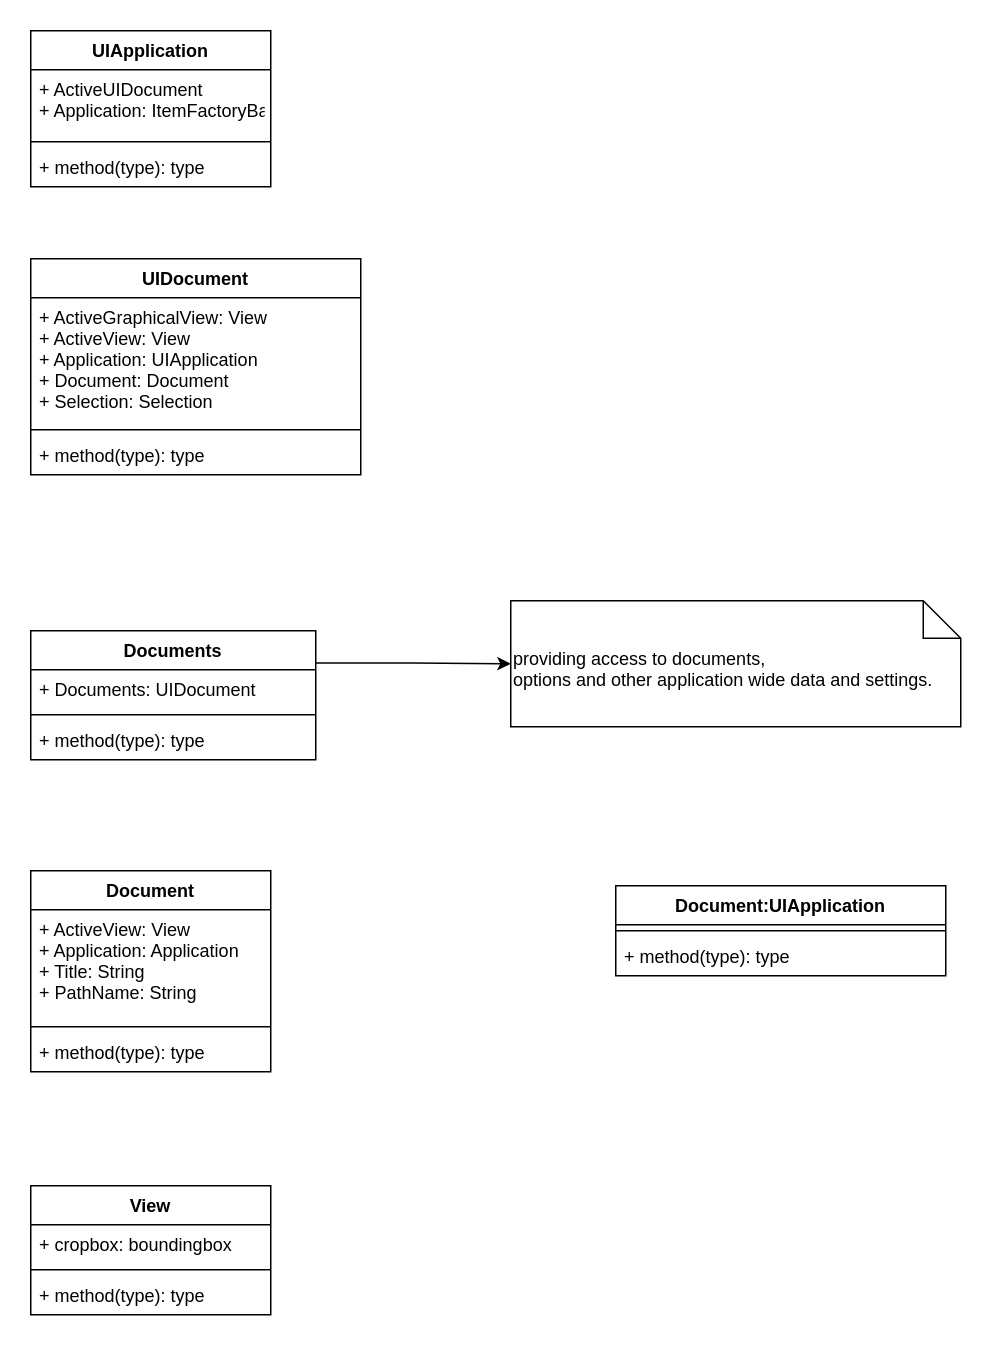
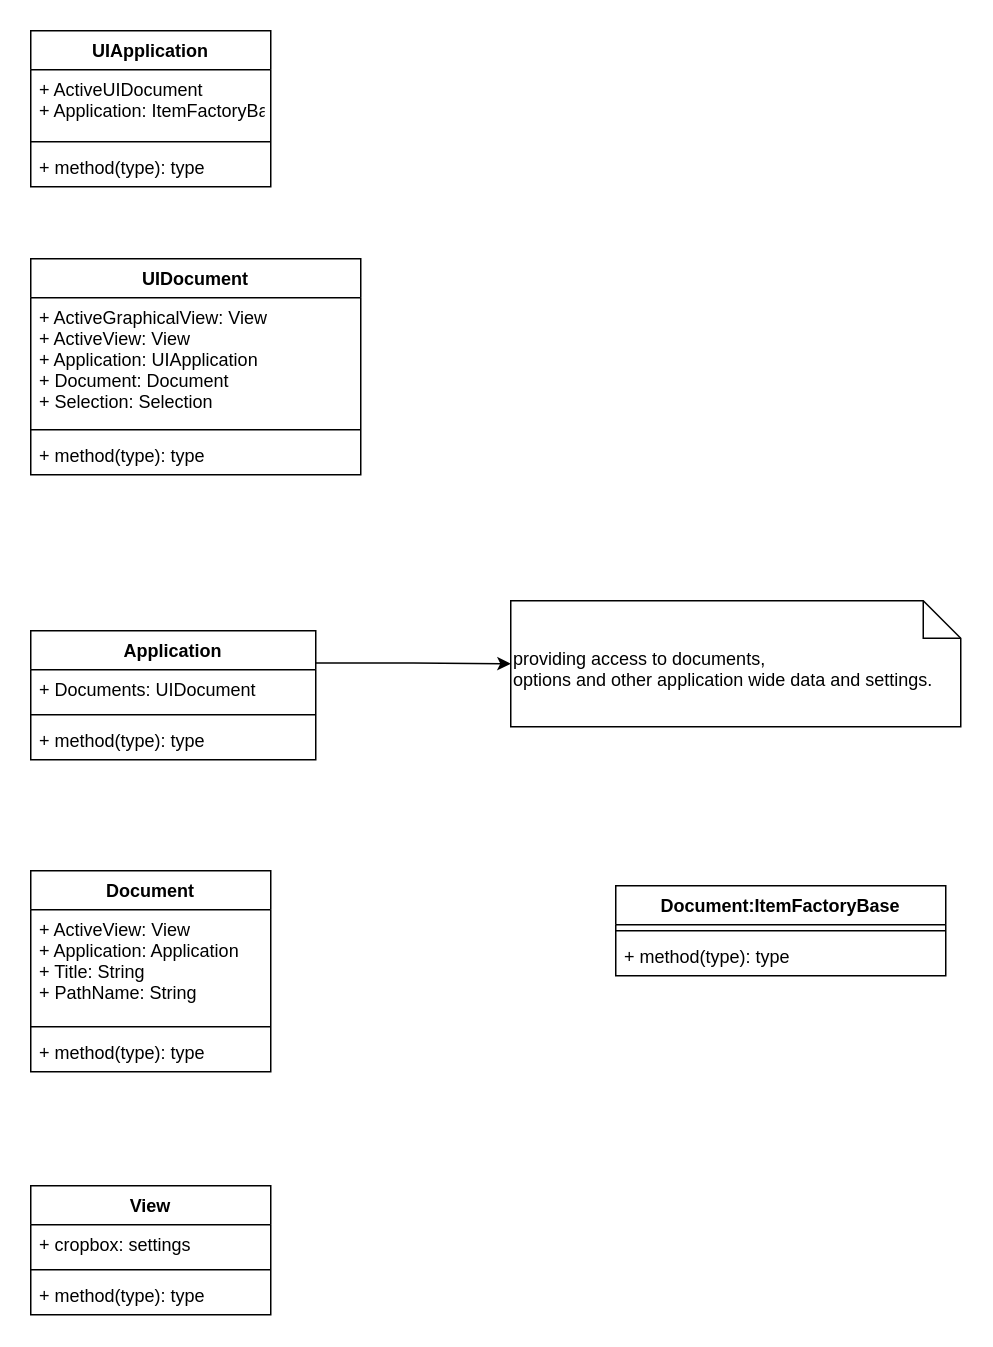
node "Documents": label "Documents" -> "Application"
node "Document:UIApplication": label "Document:UIApplication" -> "Document:ItemFactoryBase"
node "+ cropbox: boundingbox": label "+ cropbox: boundingbox" -> "+ cropbox: settings"
